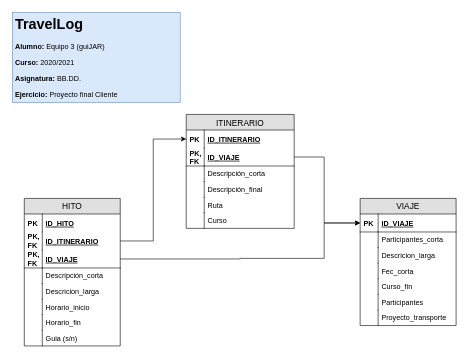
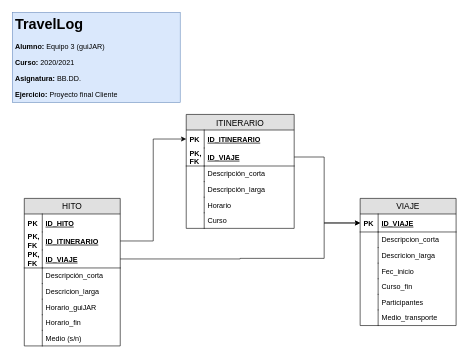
node "Descripción_final": label "Descripción_final" -> "Descripción_larga"
node "Ruta": label "Ruta" -> "Horario"
node "Participantes_corta": label "Participantes_corta" -> "Descripcion_corta"
node "Fec_corta": label "Fec_corta" -> "Fec_inicio"
node "Horario_inicio": label "Horario_inicio" -> "Horario_guiJAR"
node "Proyecto_transporte": label "Proyecto_transporte" -> "Medio_transporte"
node "Guia (s/n)": label "Guia (s/n)" -> "Medio (s/n)"
